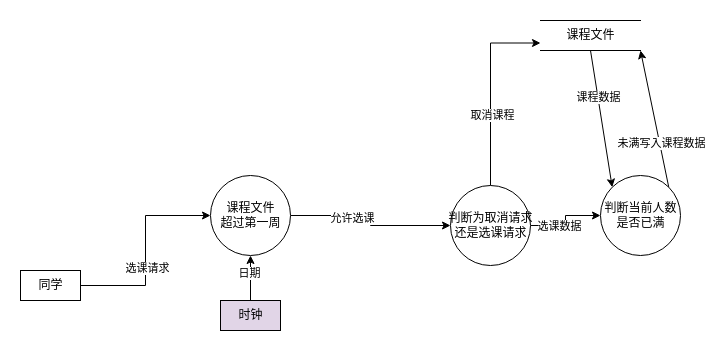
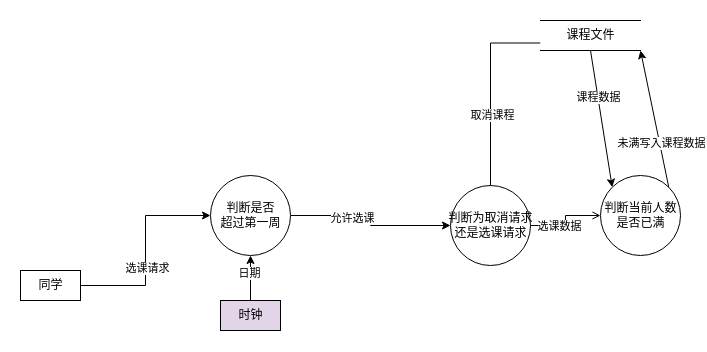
edge "判断为取消请求 还是选课请求" -> "课程文件": arrowhead classic -> none
node "课程文件 超过第一周": label "课程文件 超过第一周" -> "判断是否 超过第一周"
edge "判断为取消请求 还是选课请求" -> "判断当前人数 是否已满": arrowhead classic -> open
